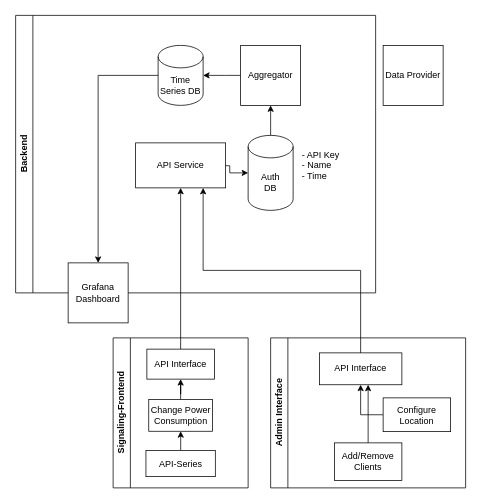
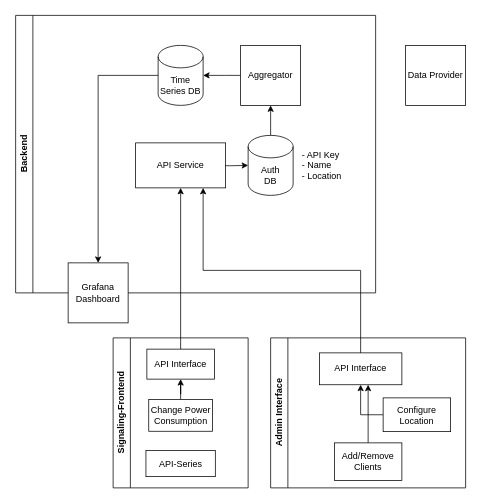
node "Data Provider": moved (413, 75) -> (435, 75)
node "- API Key - Name - Time": label "- API Key - Name - Time" -> "- API Key - Name - Location"
node "Auth DB": size 45x75 -> 45x60
edge "API-Series" -> "Change Power Consumption": removed
